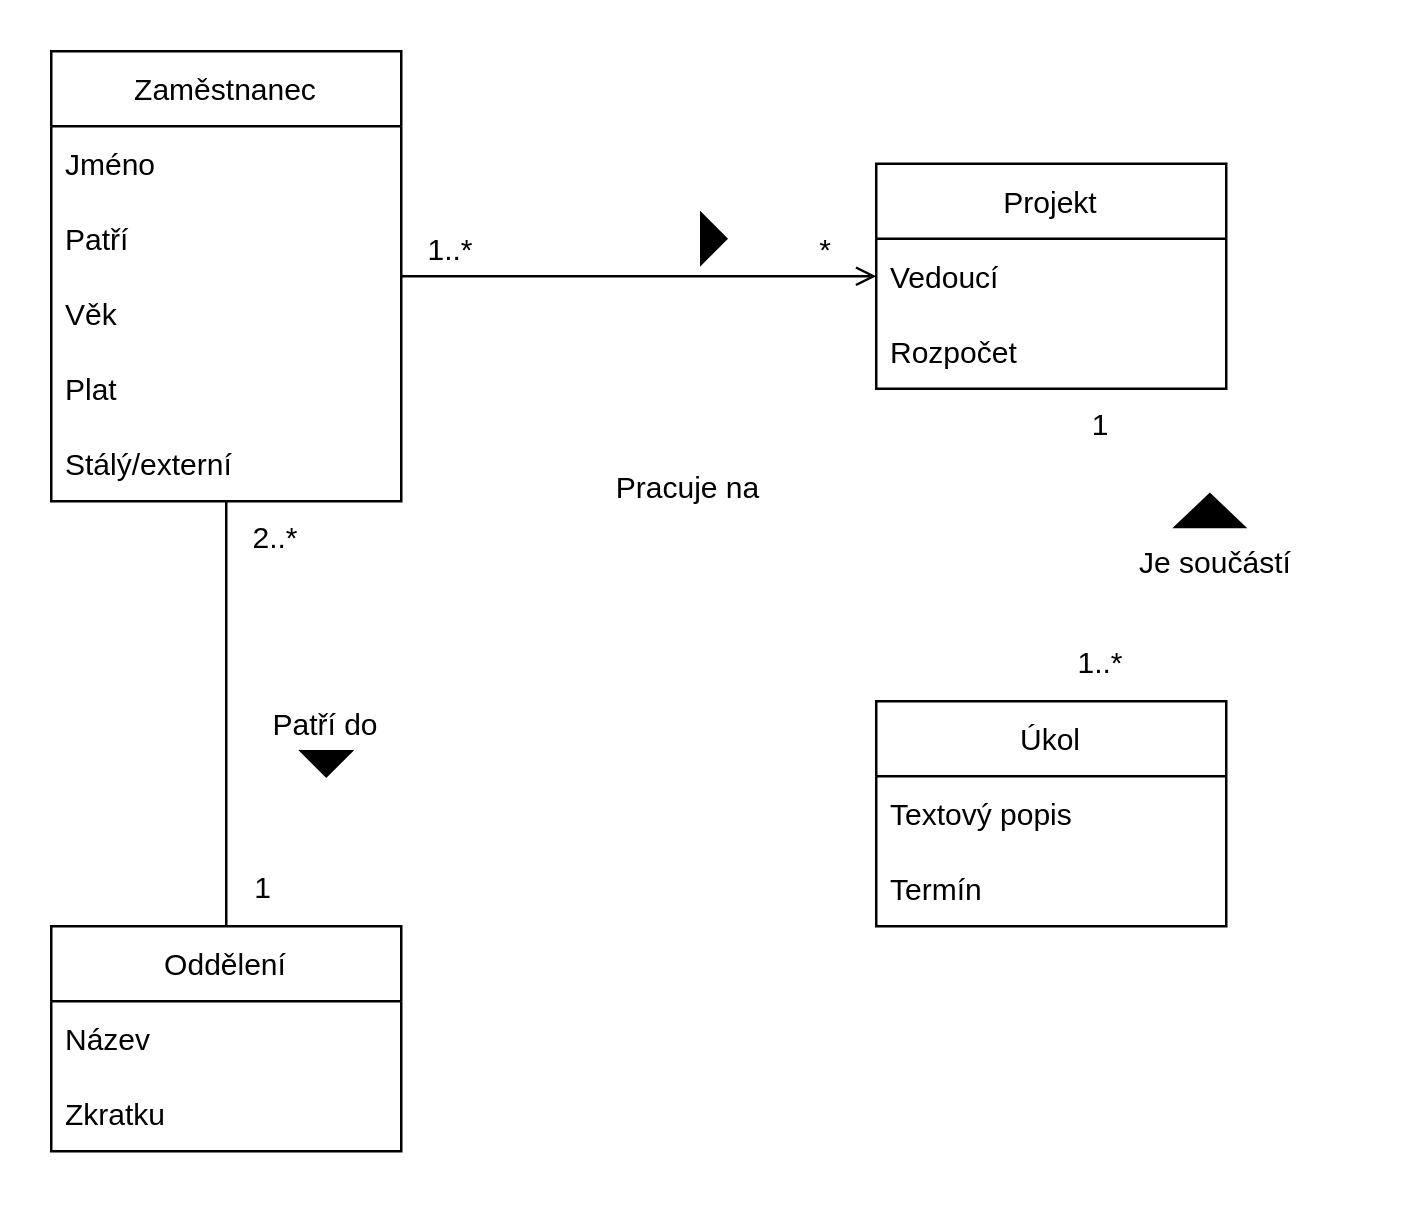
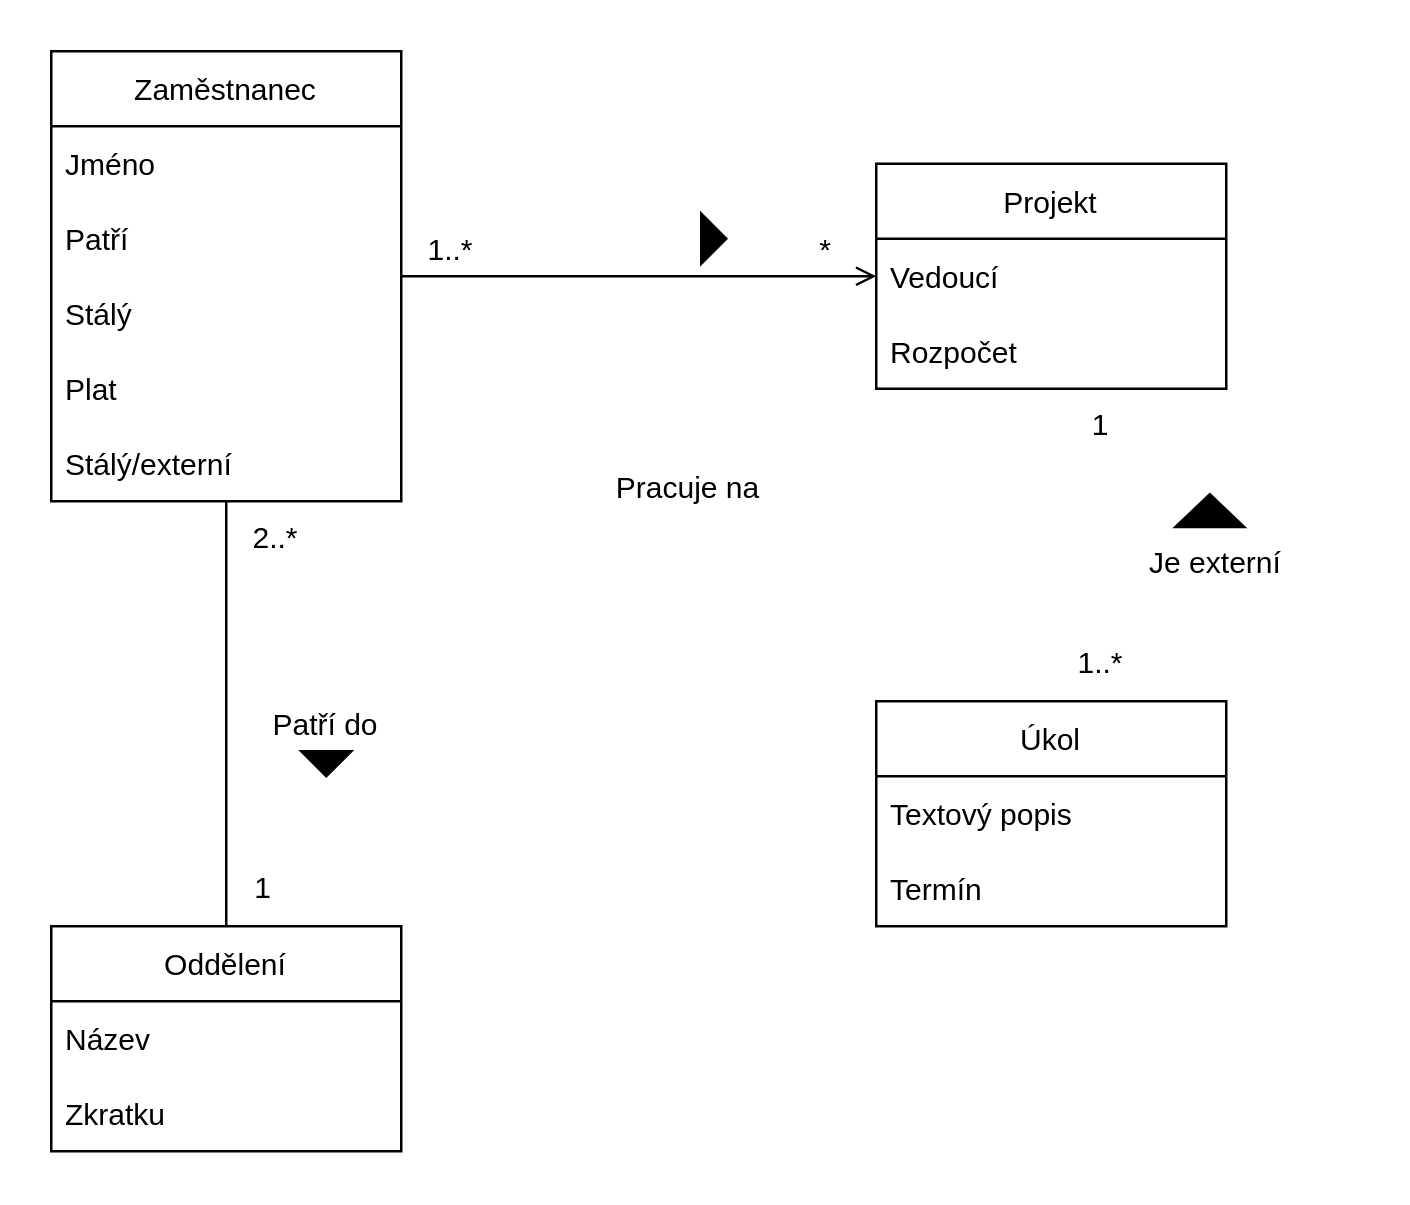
node "Věk": label "Věk" -> "Stálý"
node "Je součástí": label "Je součástí" -> "Je externí"
